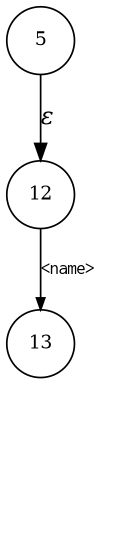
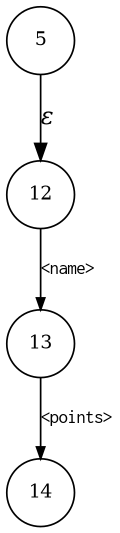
node "14": added
